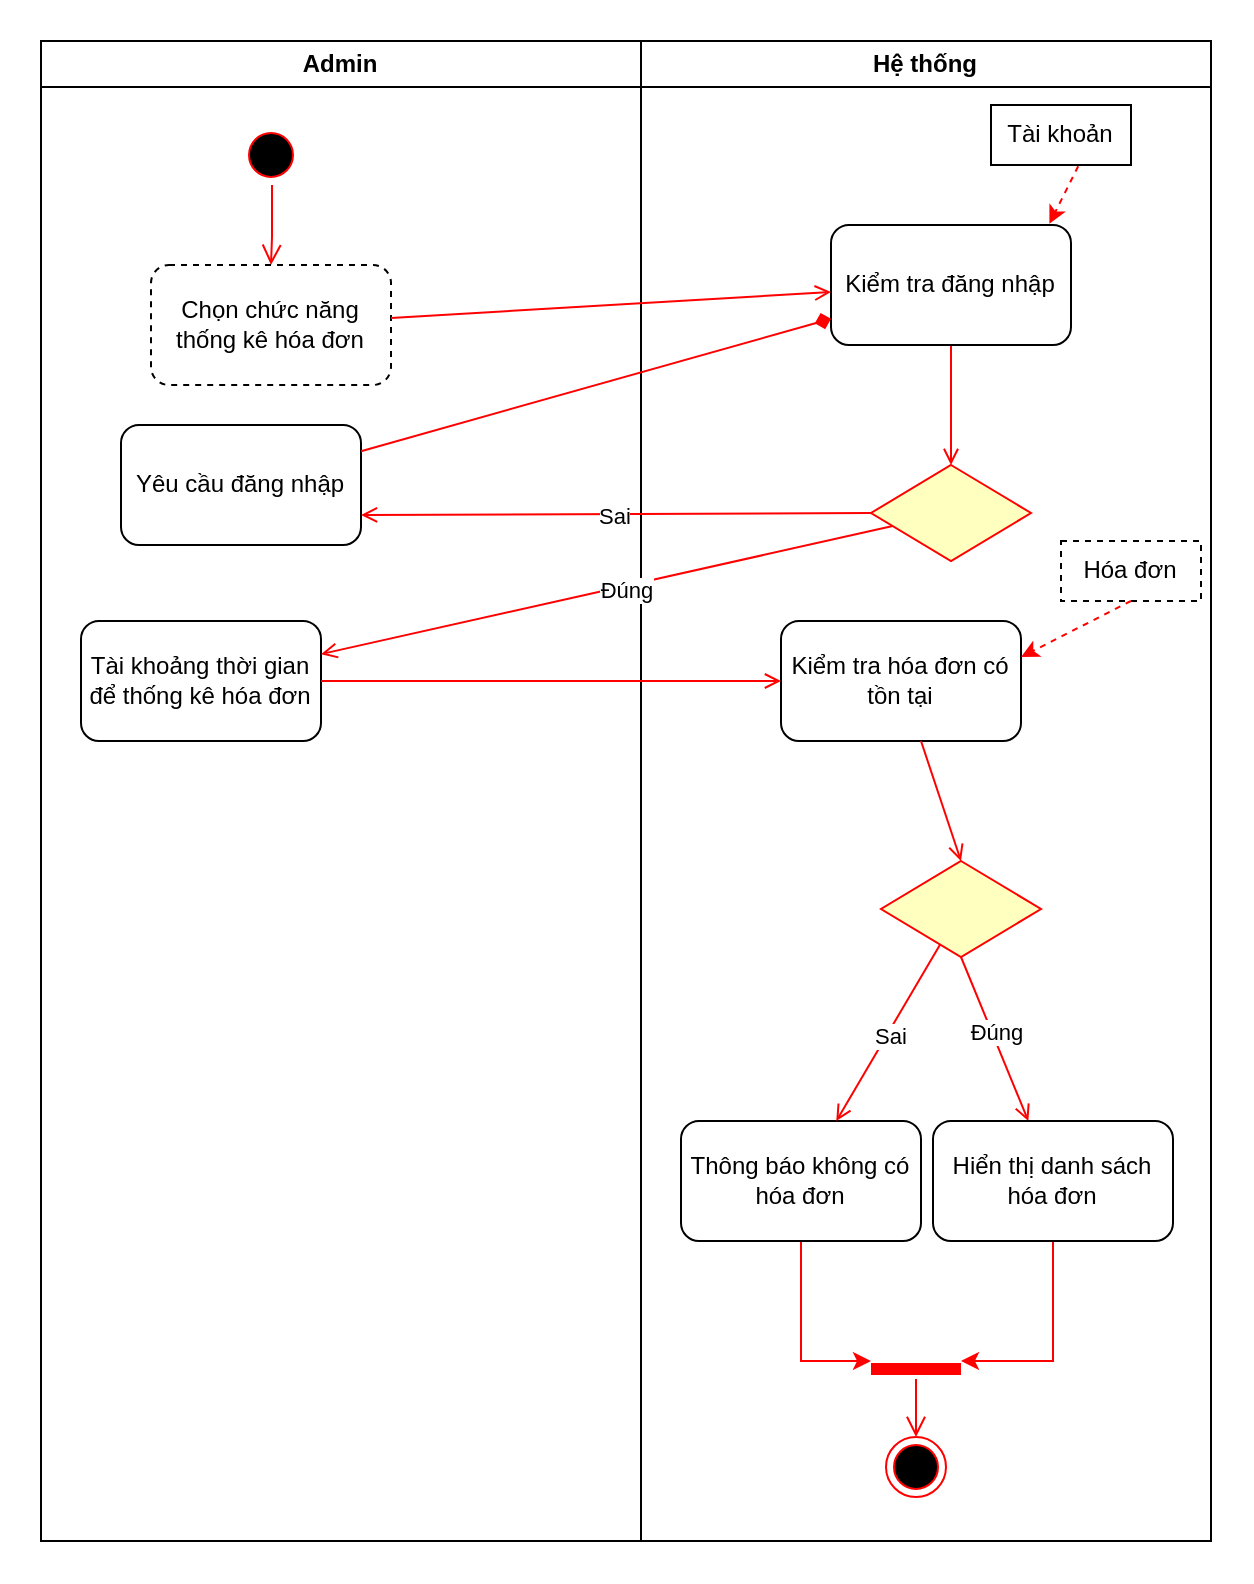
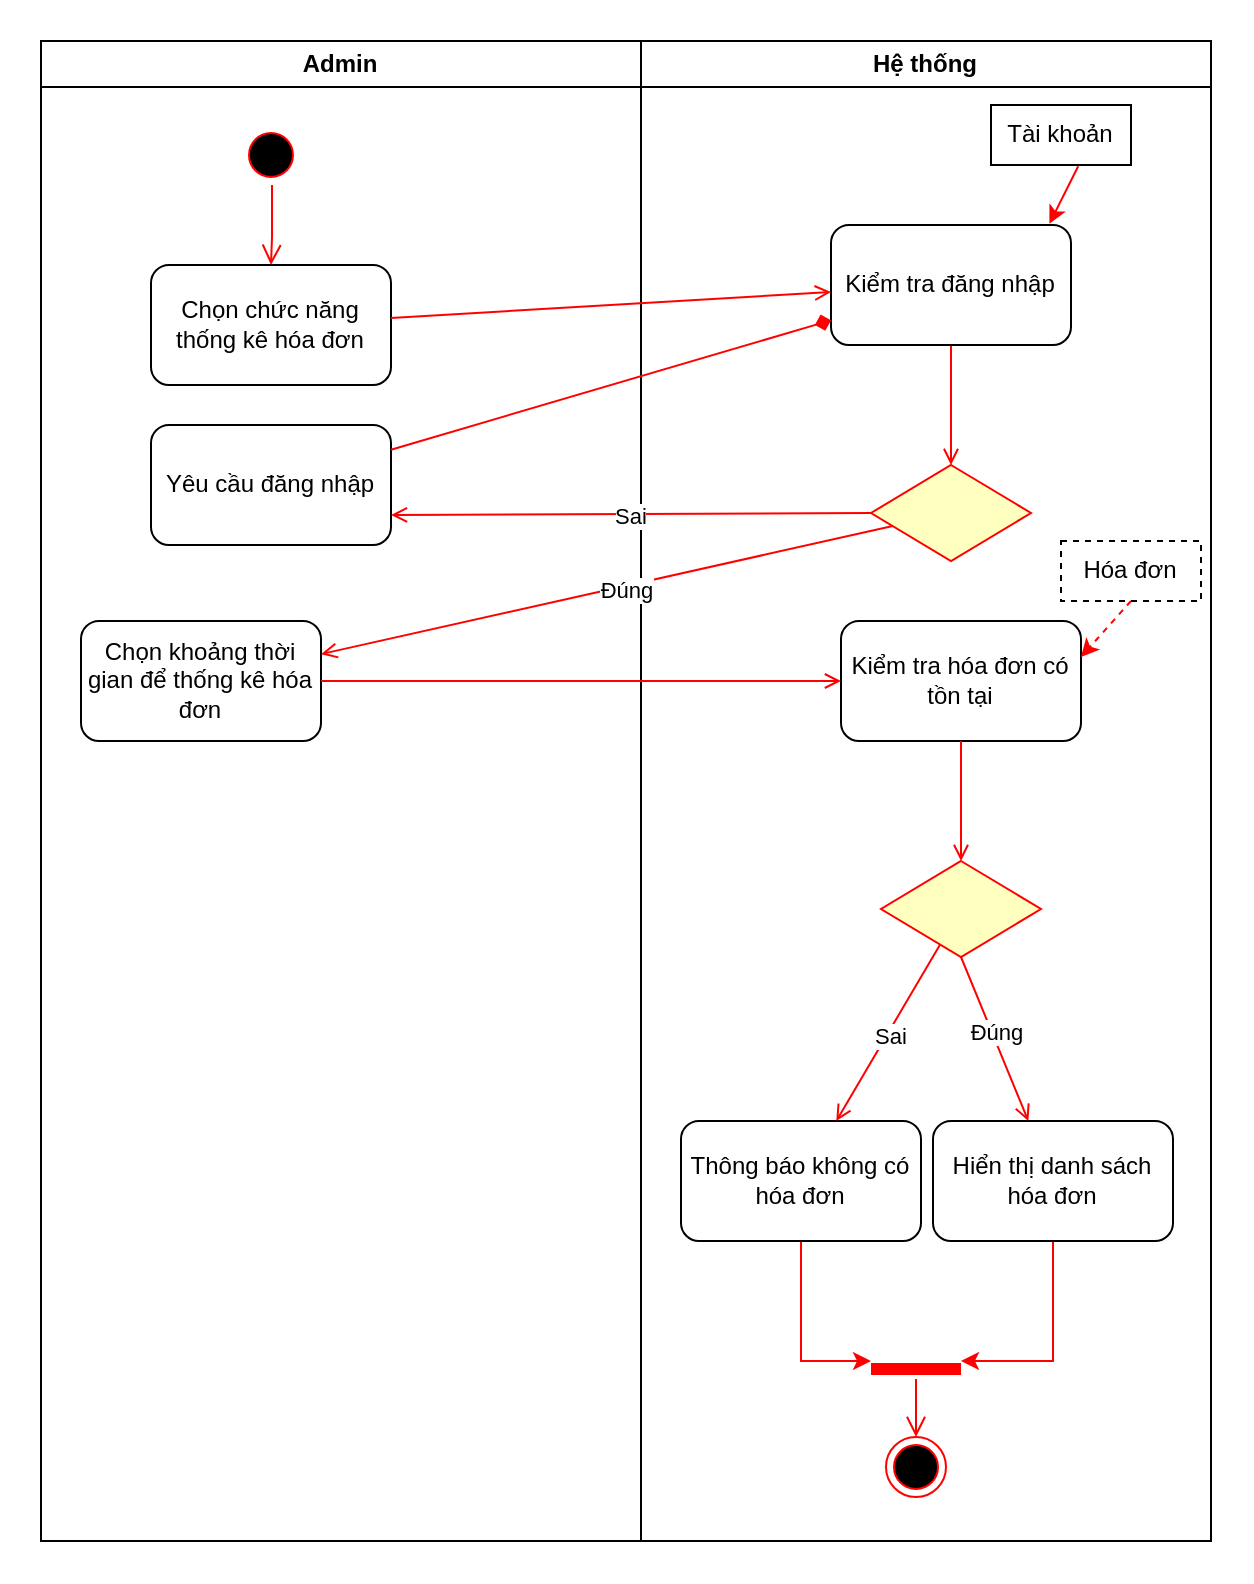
edge "Tài khoản" -> "Kiểm tra đăng nhập": style dashed -> solid
node "Chọn chức năng thống kê hóa đơn": style dashed -> solid
node "Yêu cầu đăng nhập": moved (241, 485) -> (271, 485)
node "Tài khoảng thời gian để thống kê hóa đơn": label "Tài khoảng thời gian để thống kê hóa đơn" -> "Chọn khoảng thời gian để thống kê hóa đơn"
node "Kiểm tra hóa đơn có tồn tại": moved (901, 681) -> (961, 681)
